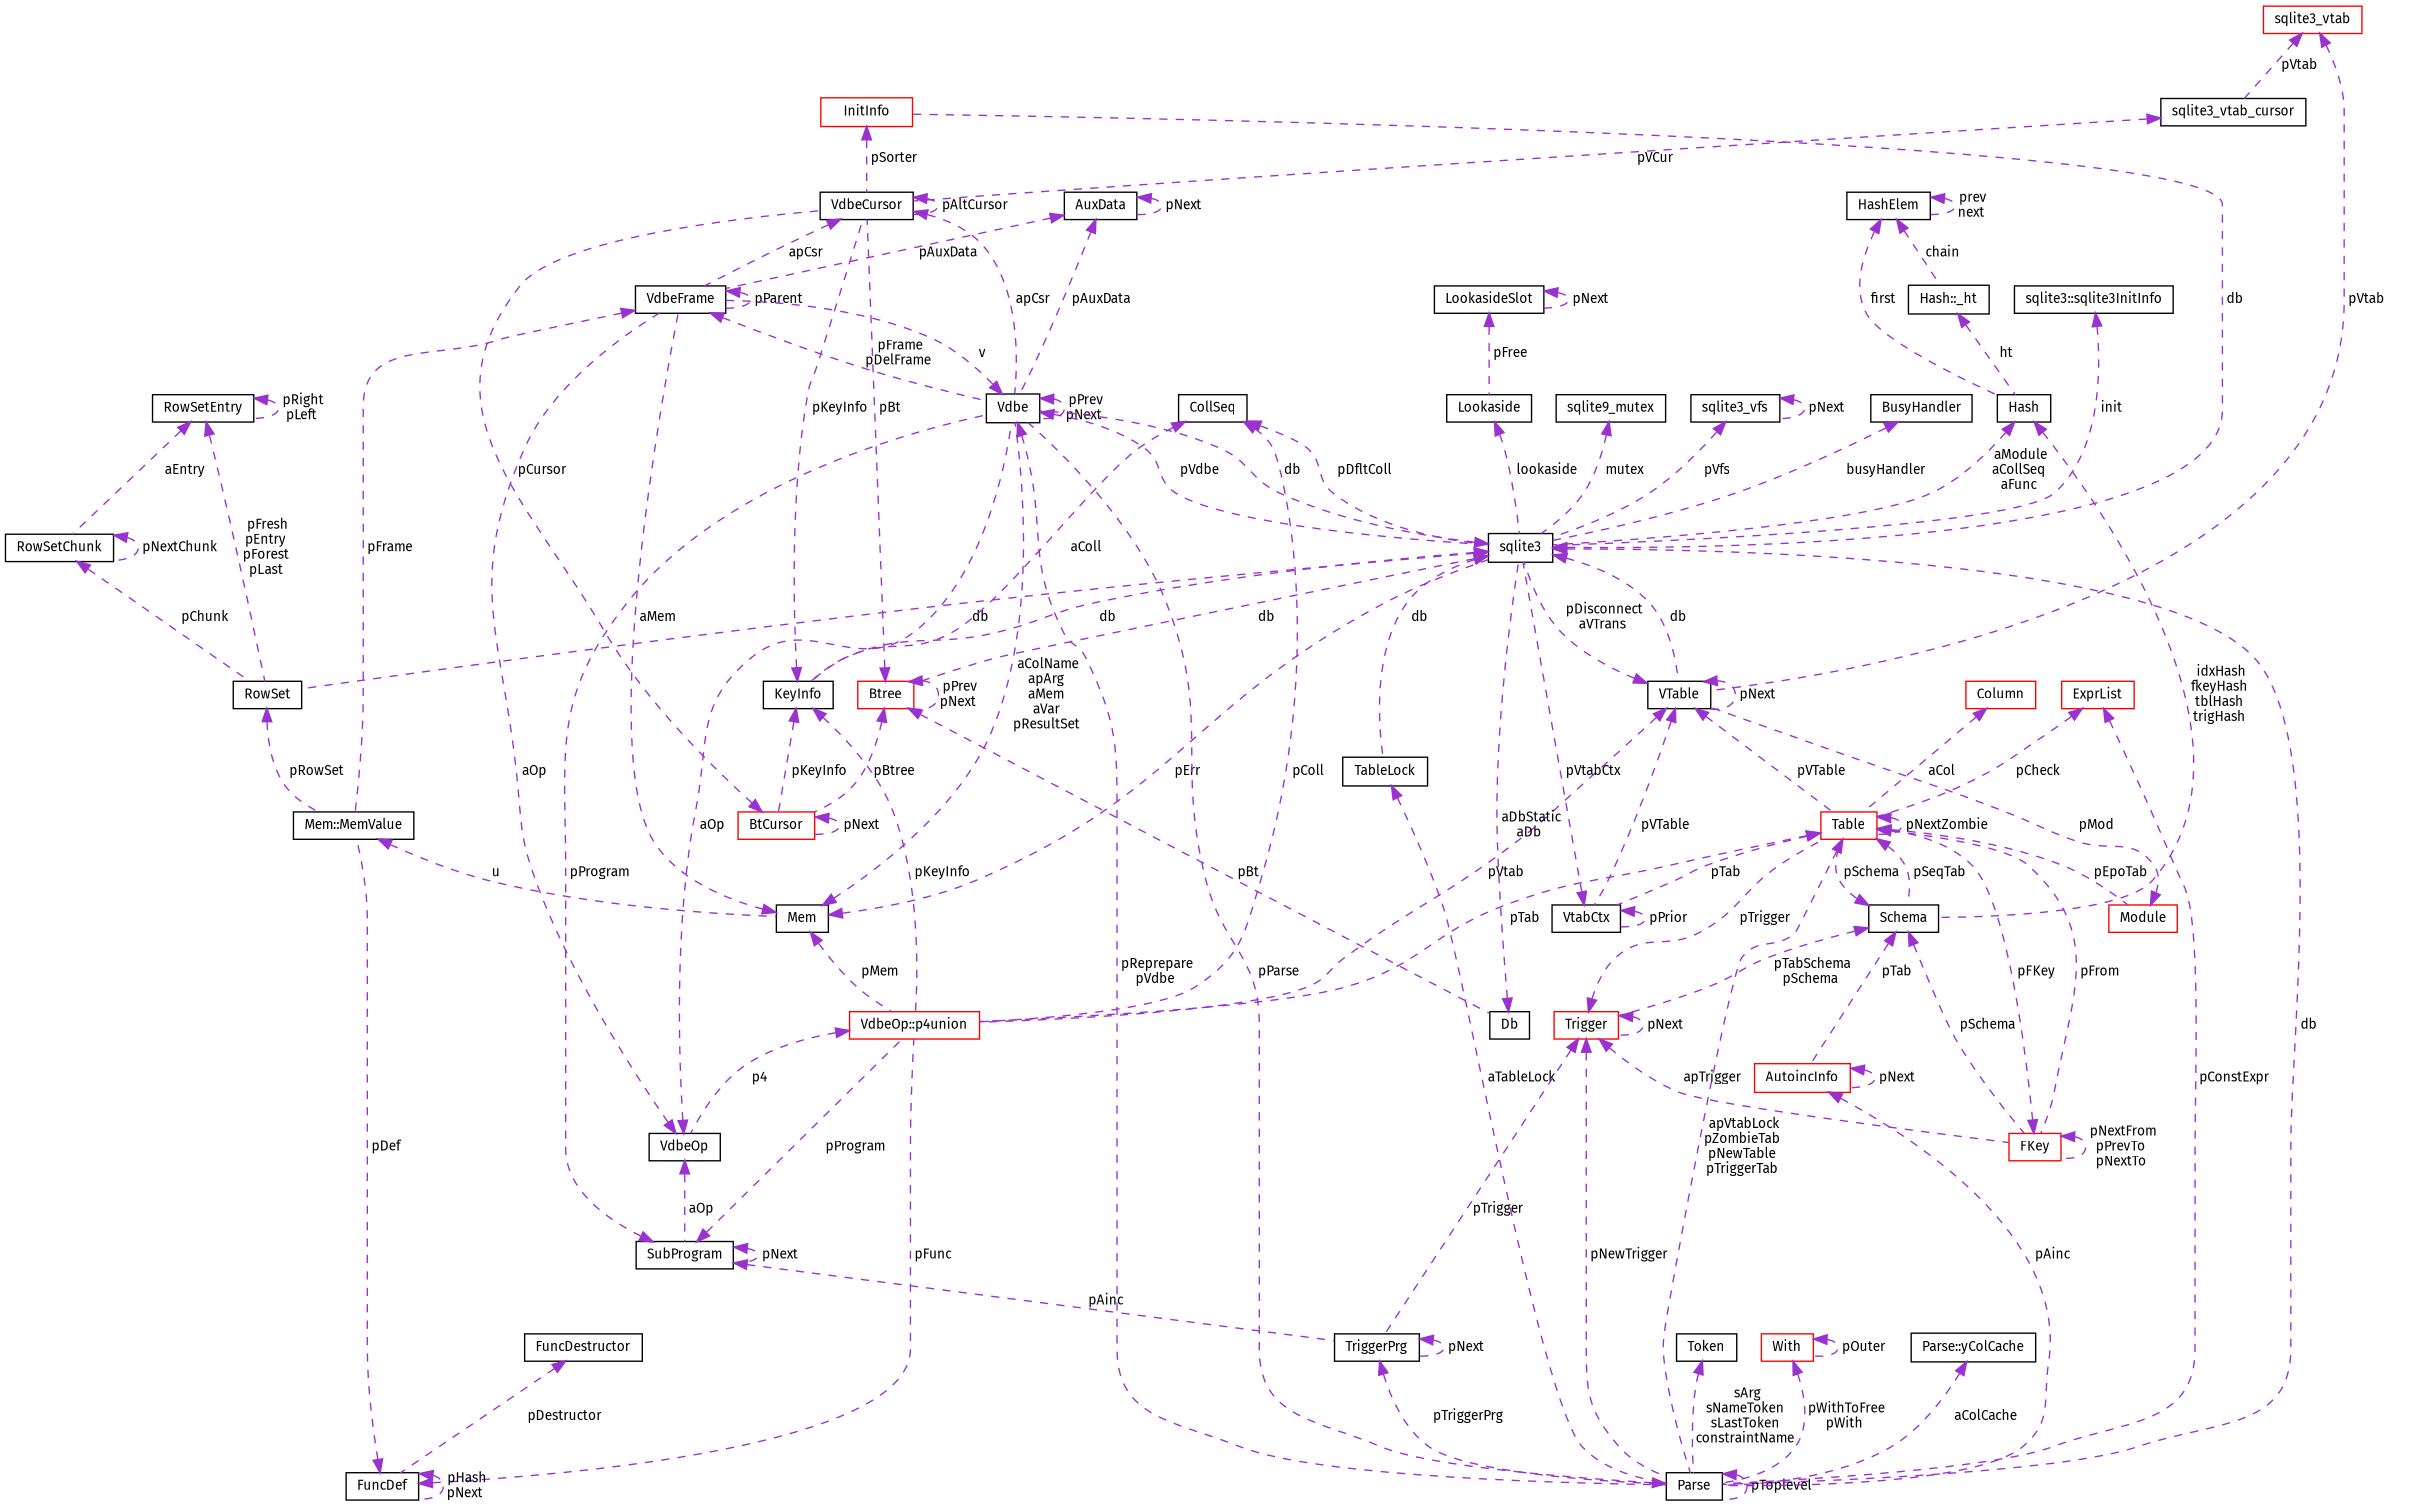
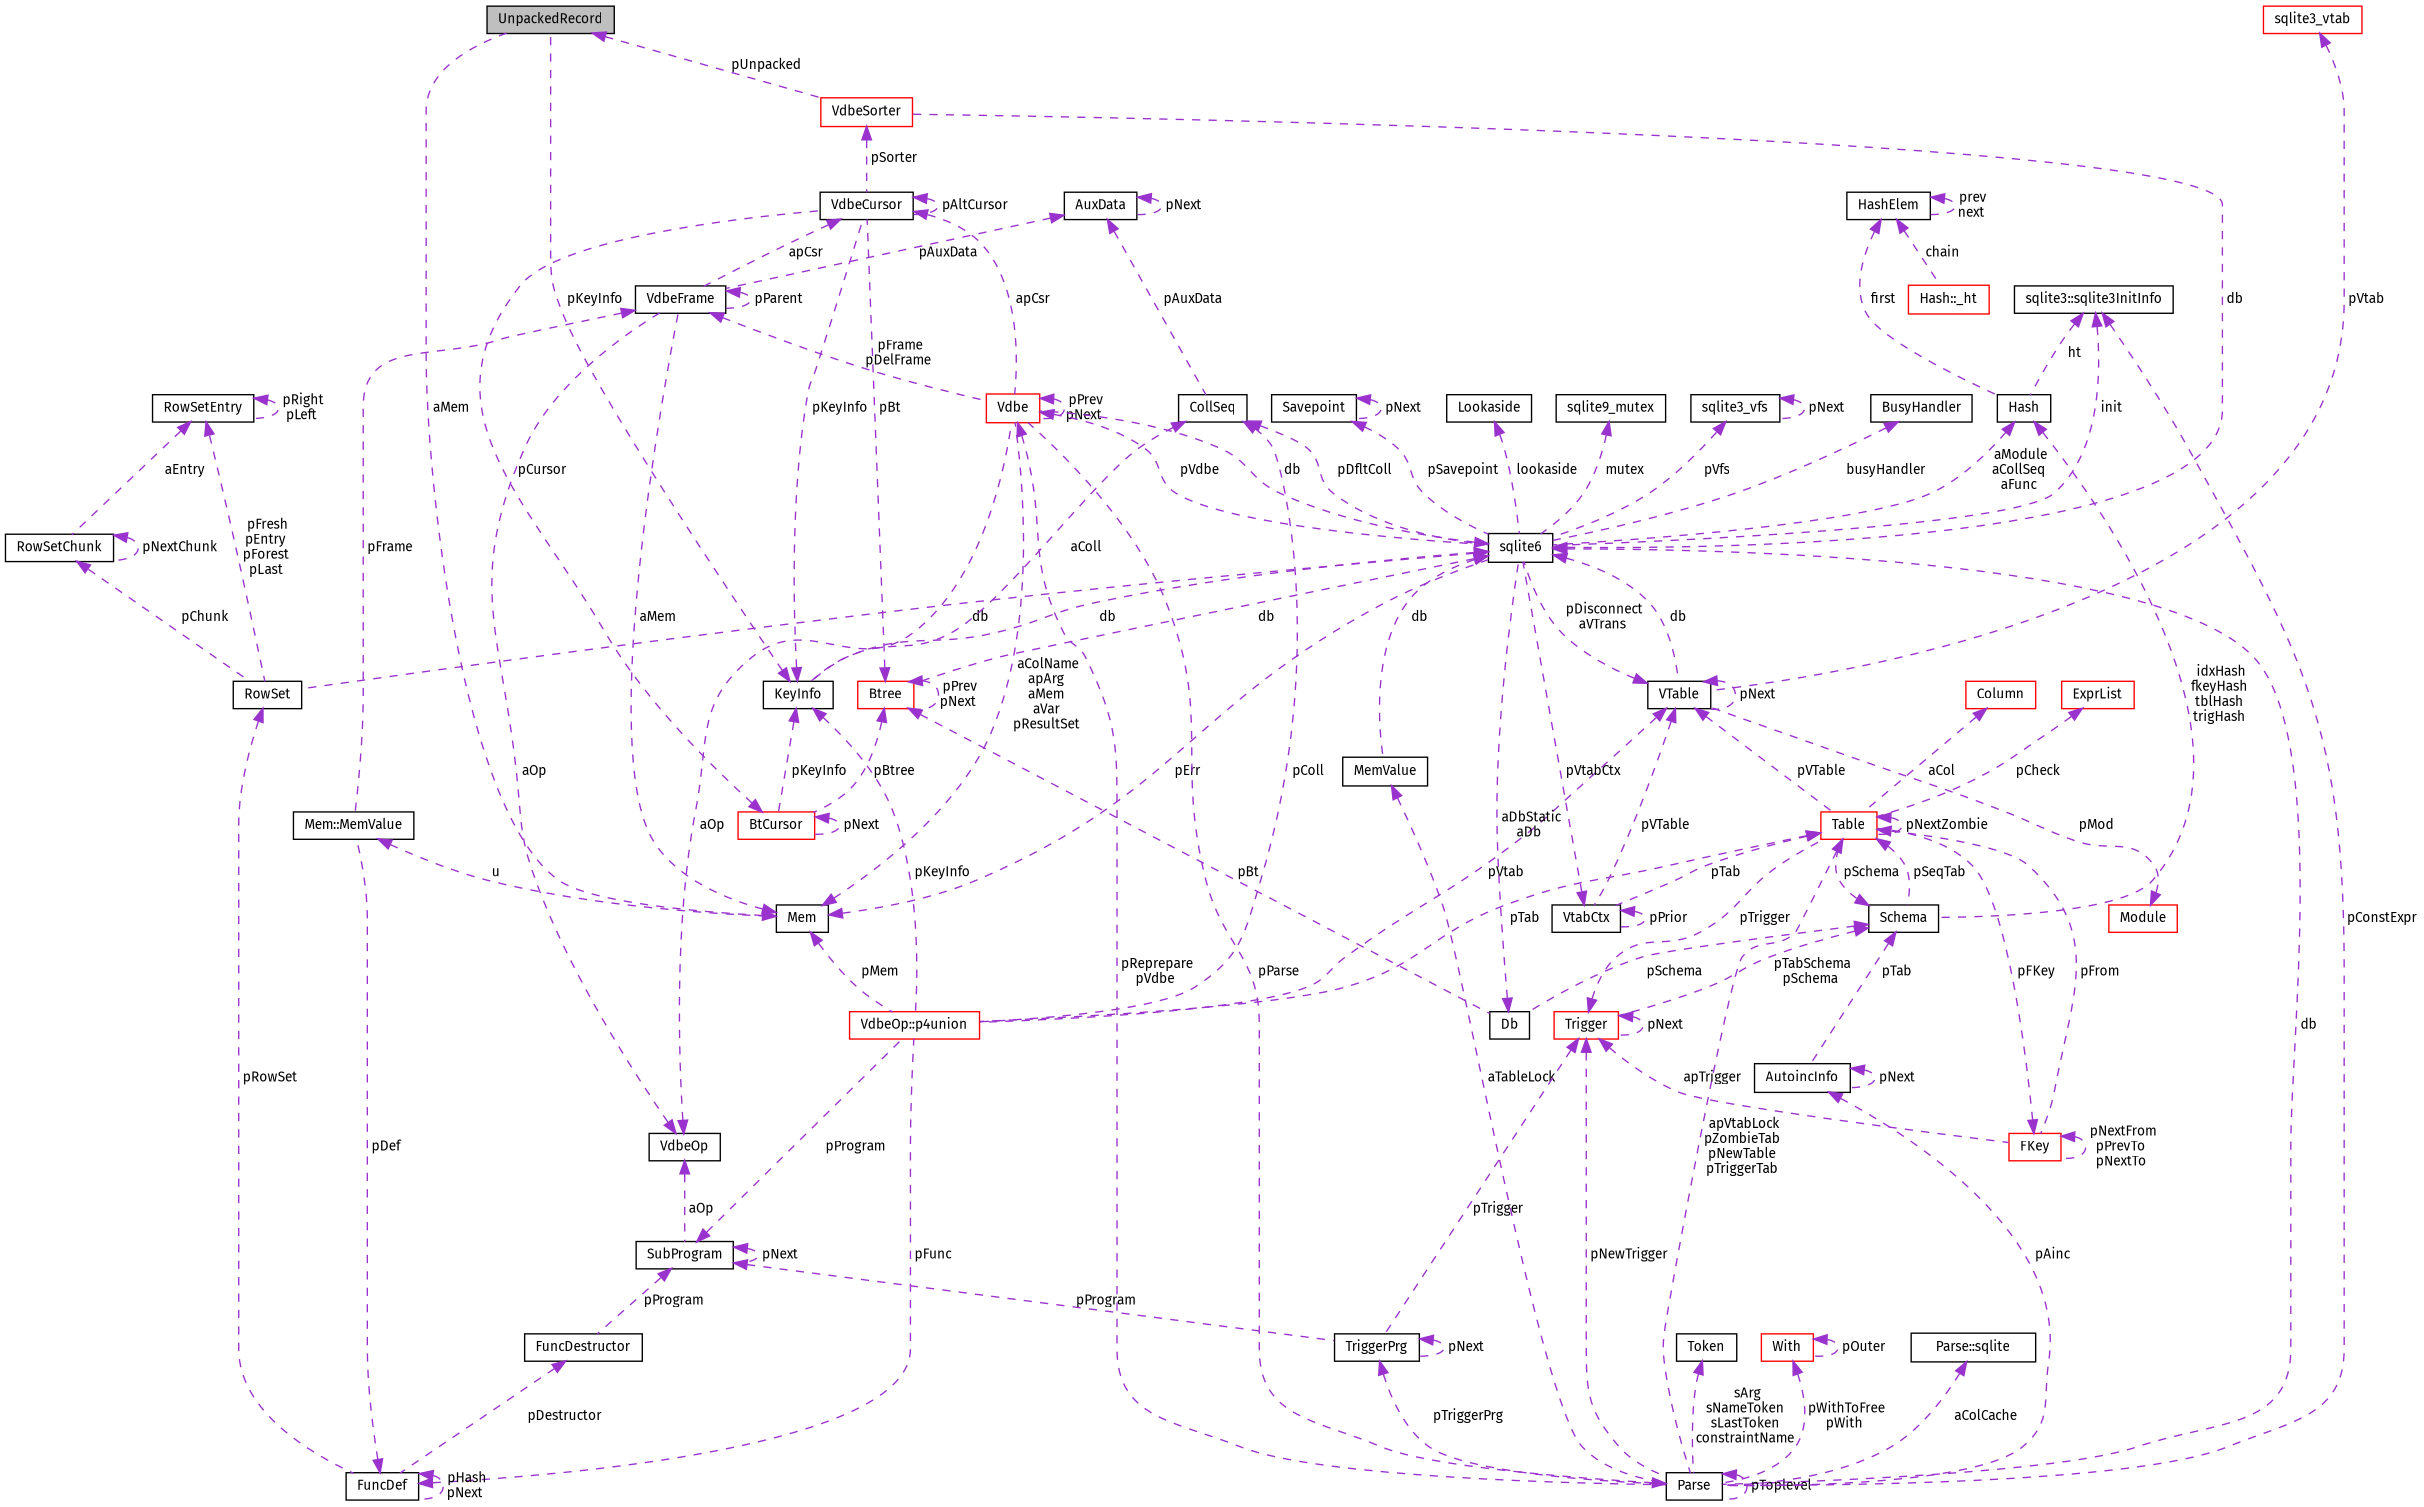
node "UnpackedRecord": added
node "InitInfo": label "InitInfo" -> "VdbeSorter"
node "sqlite3_vtab_cursor": removed
node "LookasideSlot": removed
node "Hash::_ht": color black -> red
edge "Vdbe" -> "AuxData": now "CollSeq" -> "AuxData"
edge "VdbeFrame" -> "Vdbe": removed, label "v"
edge "Hash" -> "Hash::_ht": now "Hash" -> "sqlite3::sqlite3InitInfo"
node "Vdbe": color black -> red
node "Savepoint": added
node "sqlite3": label "sqlite3" -> "sqlite6"
edge "Vdbe" -> "SubProgram": now "FuncDestructor" -> "SubProgram"
node "TableLock": label "TableLock" -> "MemValue"
edge "Mem::MemValue" -> "RowSet": now "FuncDef" -> "RowSet"
edge "Module" -> "Table": removed, label "pEpoTab"
edge "FKey" -> "Schema": now "Db" -> "Schema"
edge "VdbeOp" -> "VdbeOp::p4union": removed, label "p4"
node "AutoincInfo": color red -> black
edge "Parse" -> "ExprList": now "Parse" -> "sqlite3::sqlite3InitInfo"
edge "TriggerPrg" -> "SubProgram": label " pAinc" -> " pProgram"
node "Parse::yColCache": label "Parse::yColCache" -> "Parse::sqlite"
